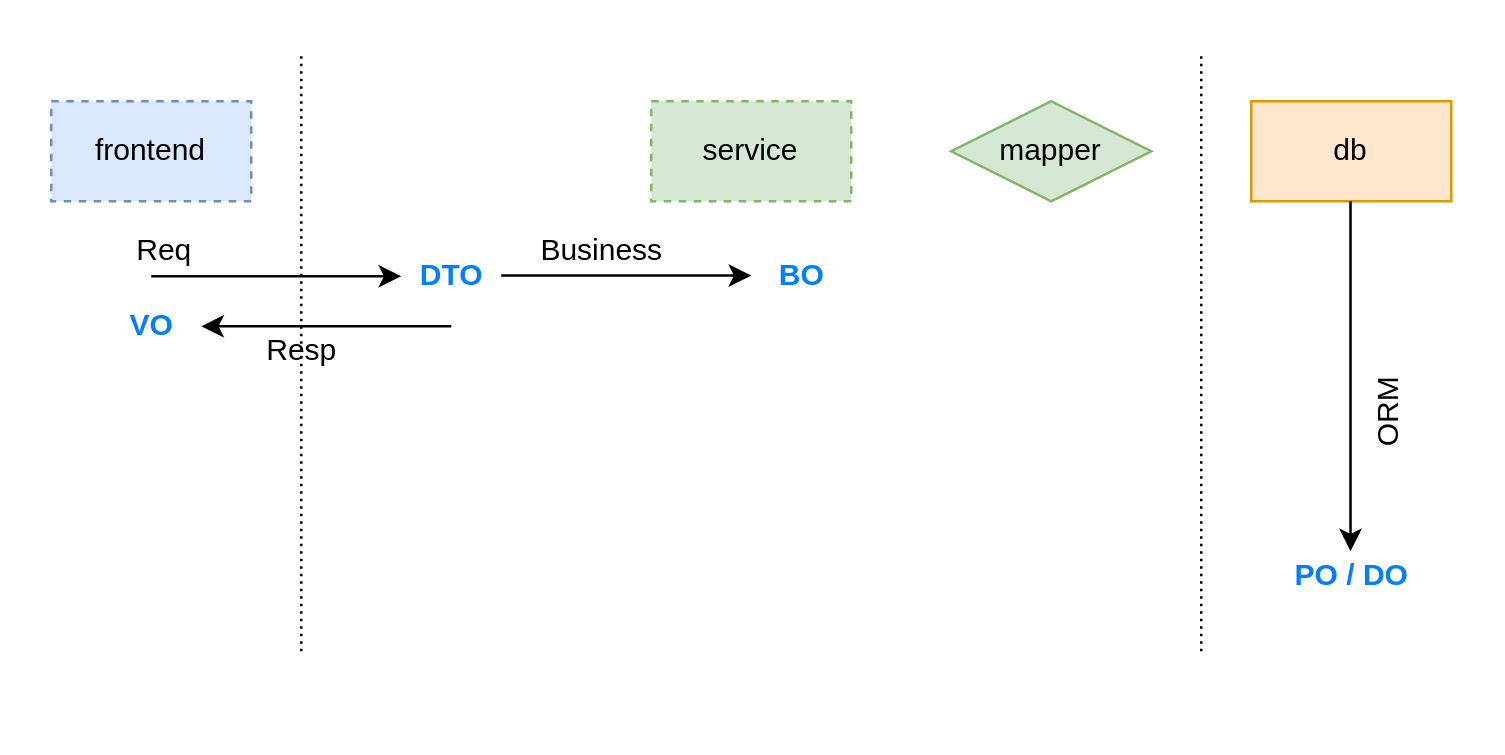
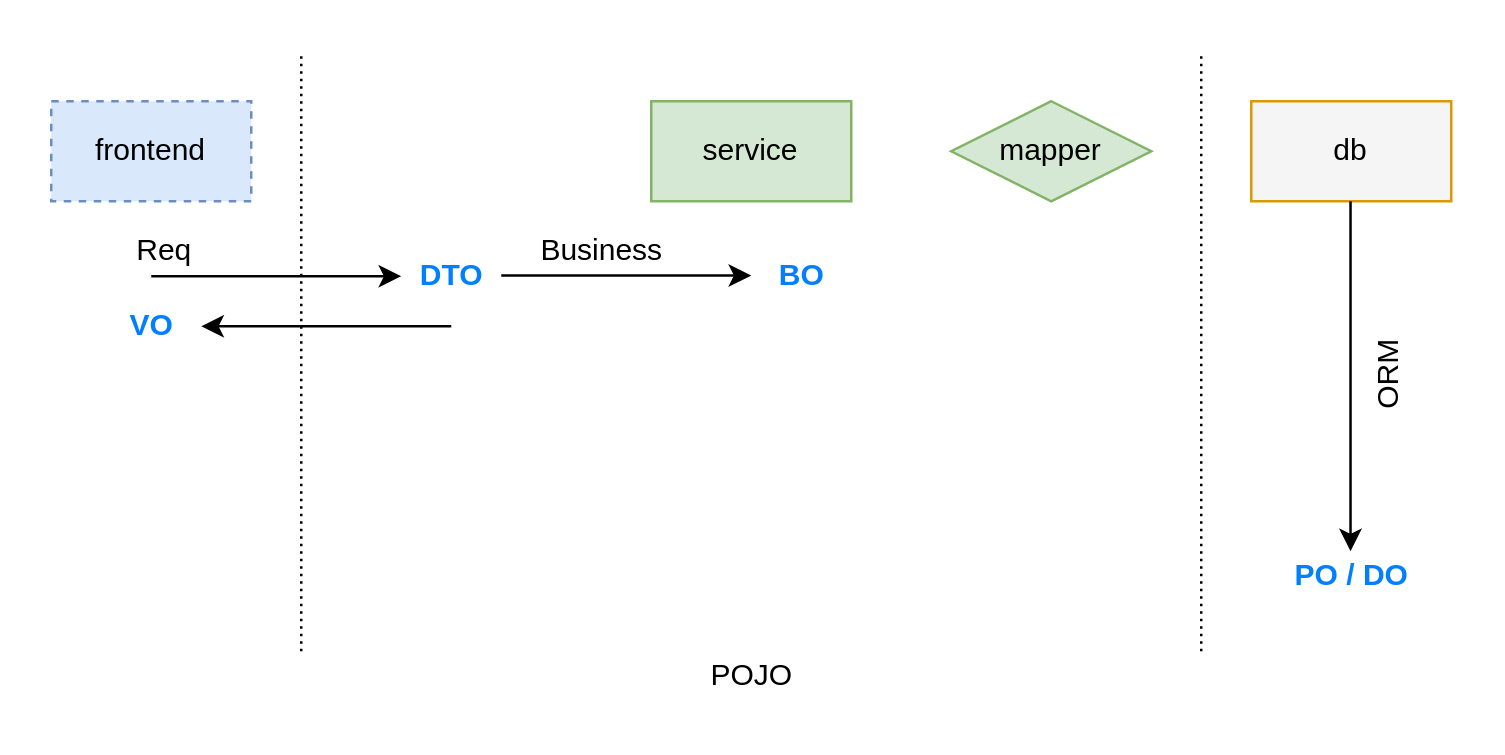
node "service": style dashed -> solid
node "db": fillcolor #ffe6cc -> #f5f5f5
node "Resp": removed
node "ORM": moved (1389, 414) -> (1389, 376)
node "POJO": added
